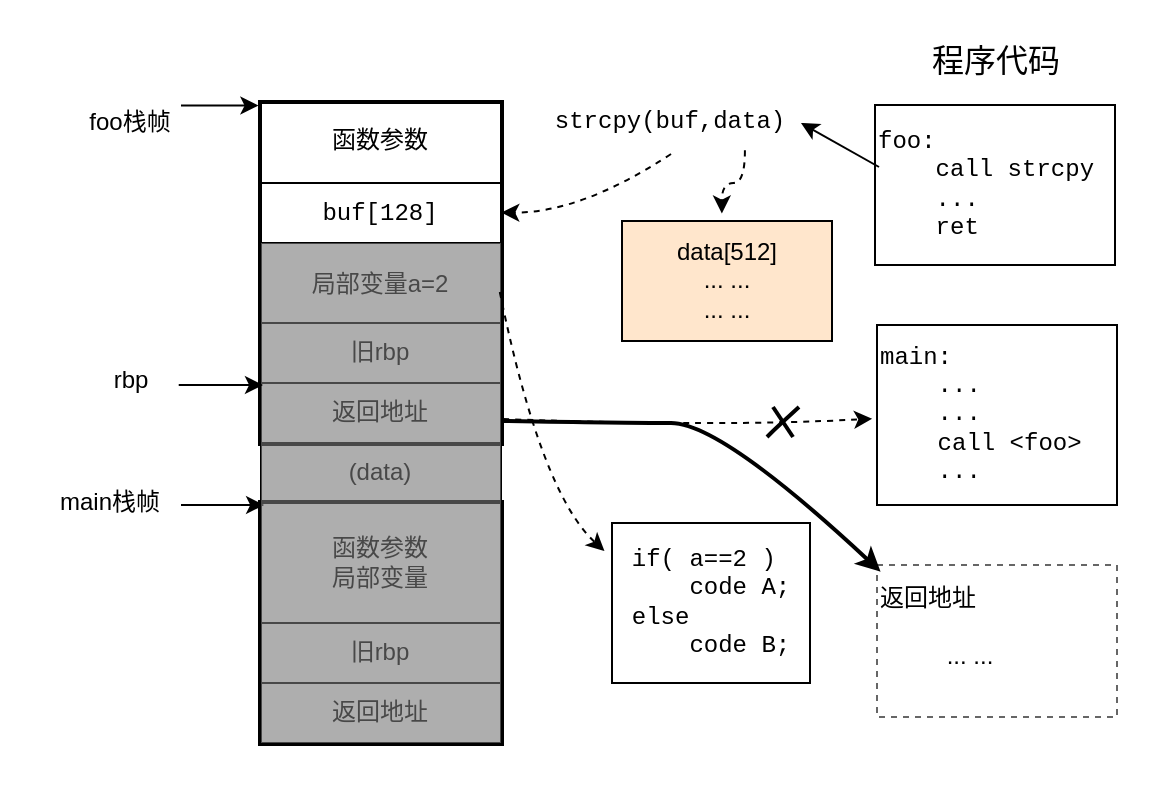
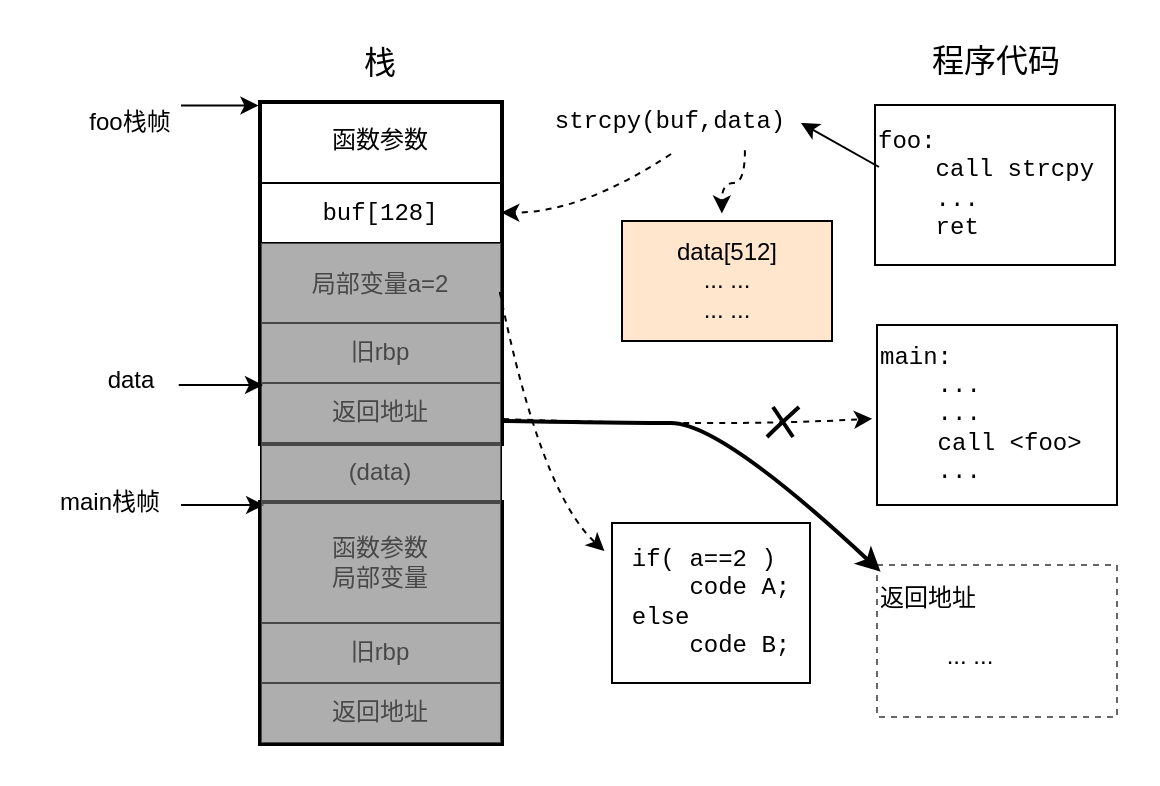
node "栈": added
node "rbp": label "rbp" -> "data"
